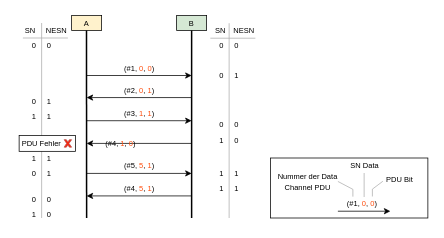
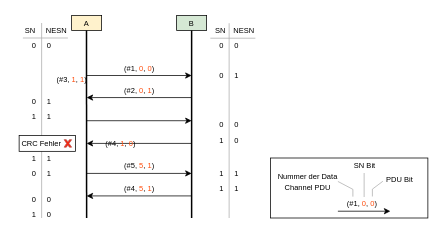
node "(#3, 1, 1)": moved (139, 113) -> (72, 79)
node "PDU Fehler": label "PDU Fehler" -> "CRC Fehler"
node "SN Data": label "SN Data" -> "SN Bit"
